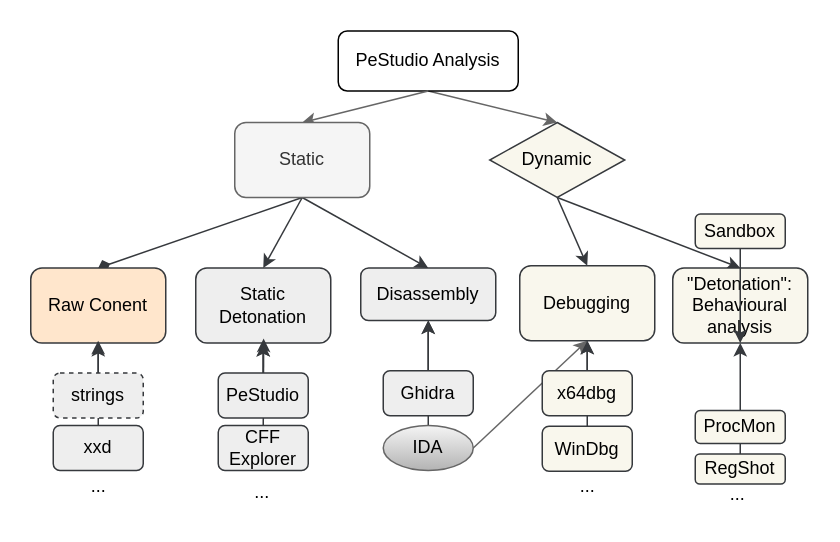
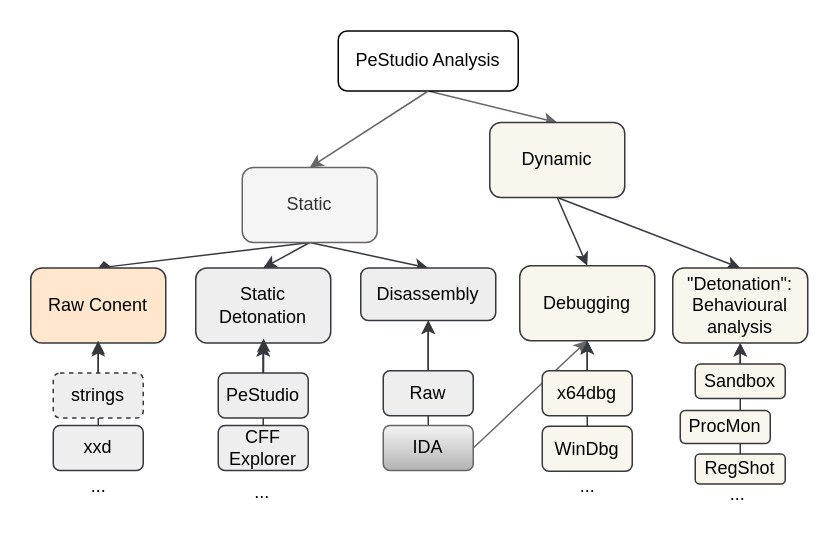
node "Static": moved (302, 160) -> (310, 205)
node "Dynamic": shape diamond -> rounded rectangle
node "Sandbox": moved (740, 231) -> (740, 381)
node "Ghidra": label "Ghidra" -> "Raw"
node "ProcMon": moved (740, 427) -> (725, 427)
node "IDA": shape ellipse -> rounded rectangle
